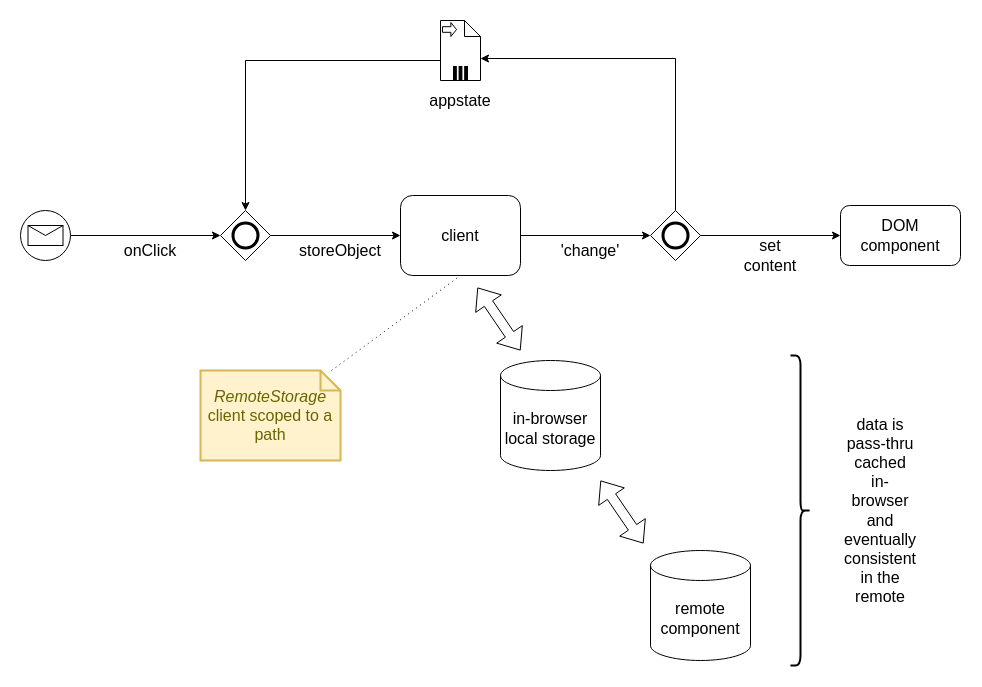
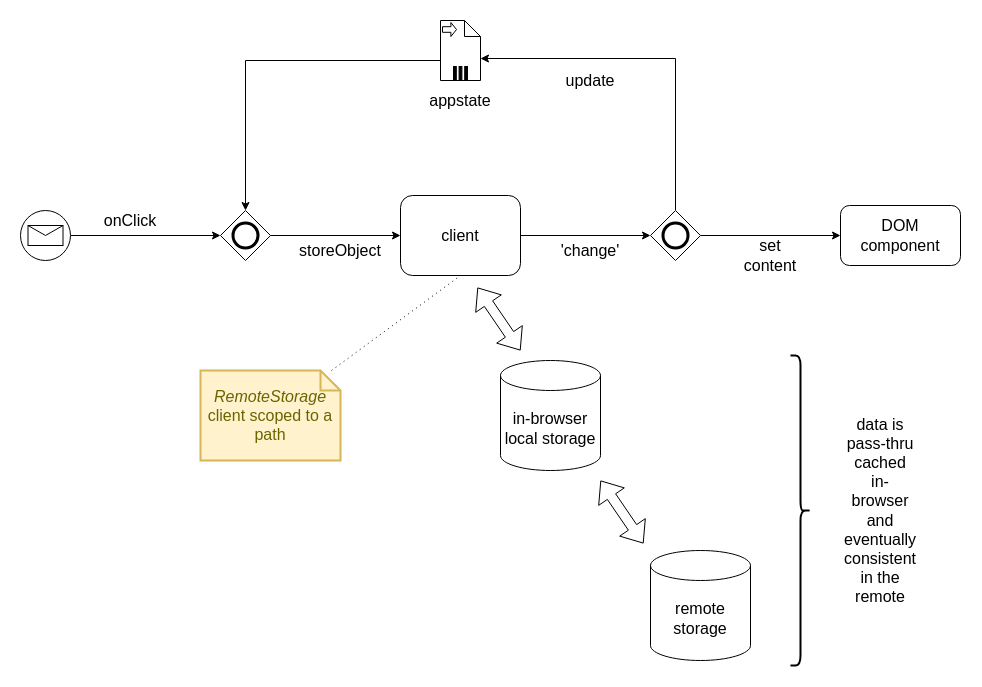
node "update": added
node "onClick": moved (151, 251) -> (131, 221)
node "remote component": label "remote component" -> "remote storage"
